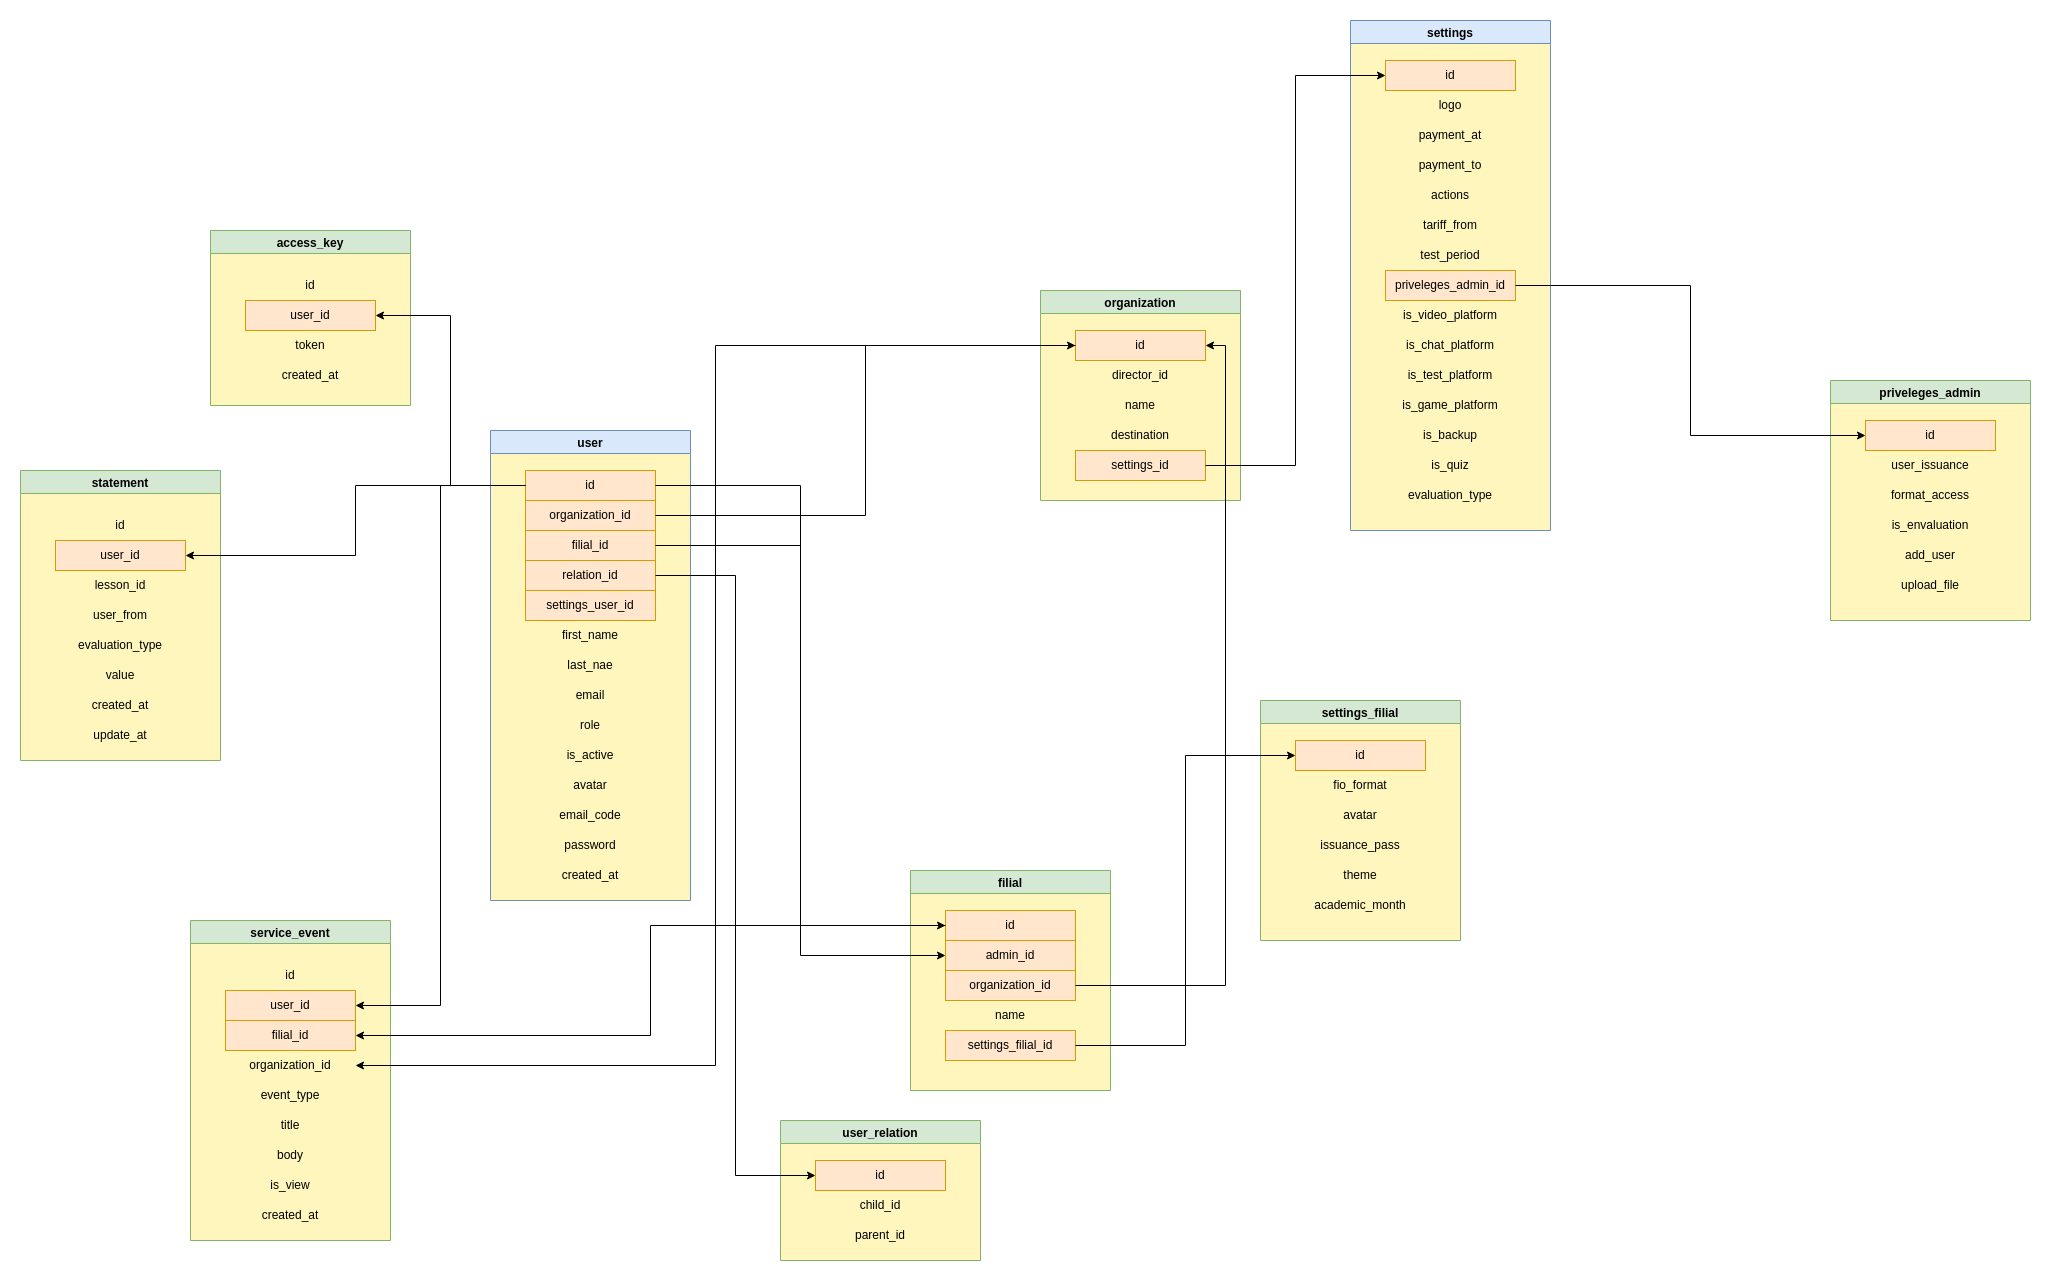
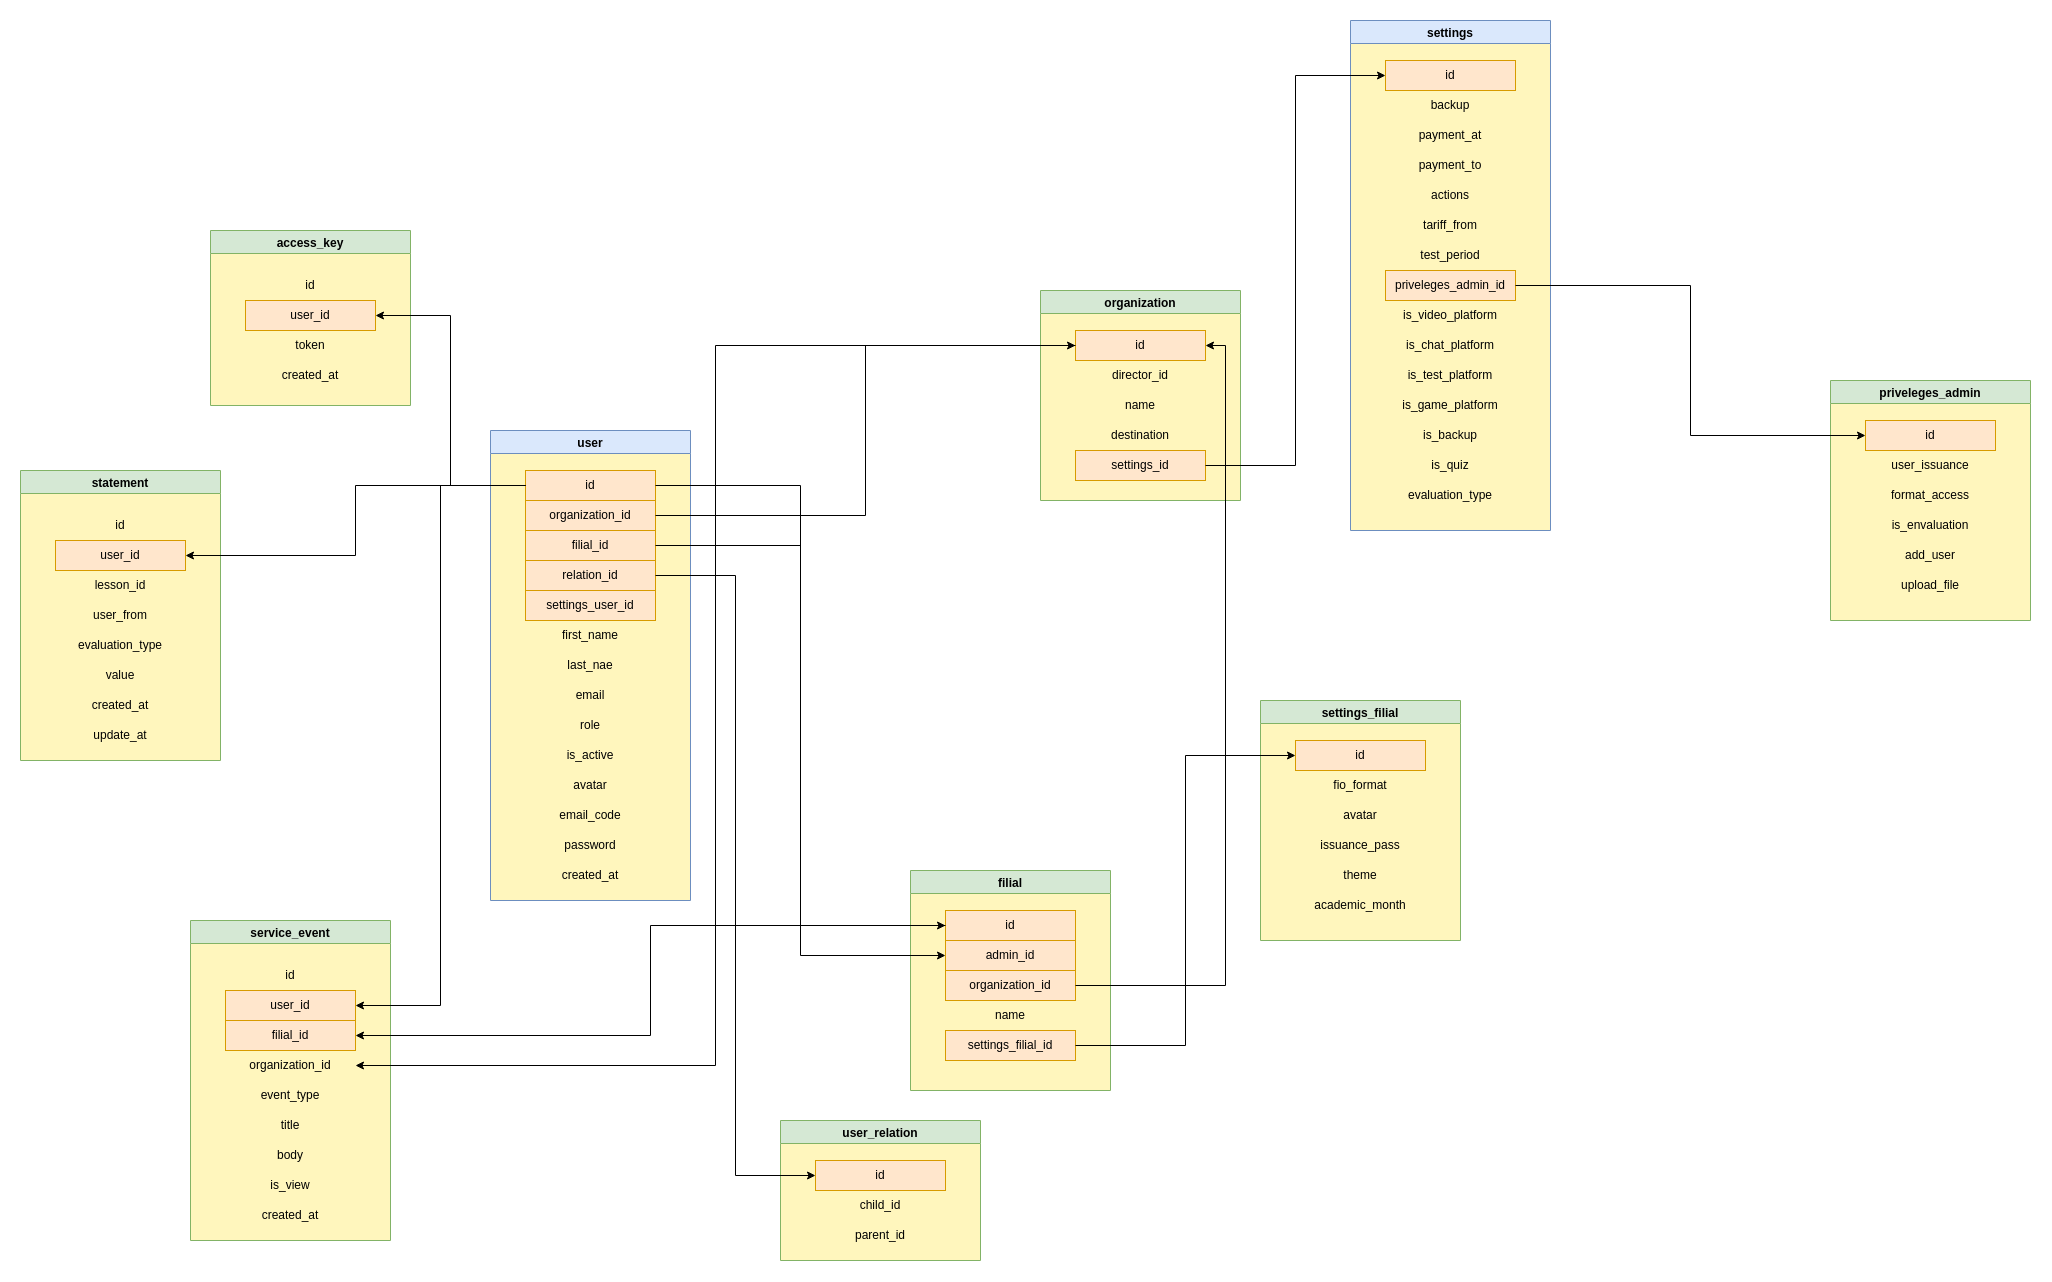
node "logo": label "logo" -> "backup"
